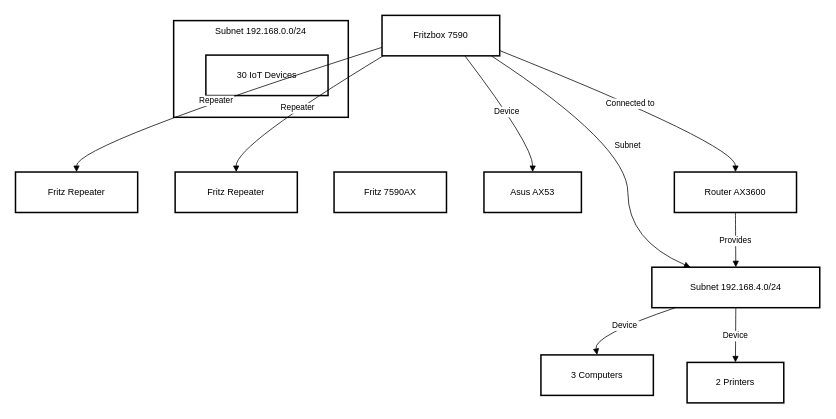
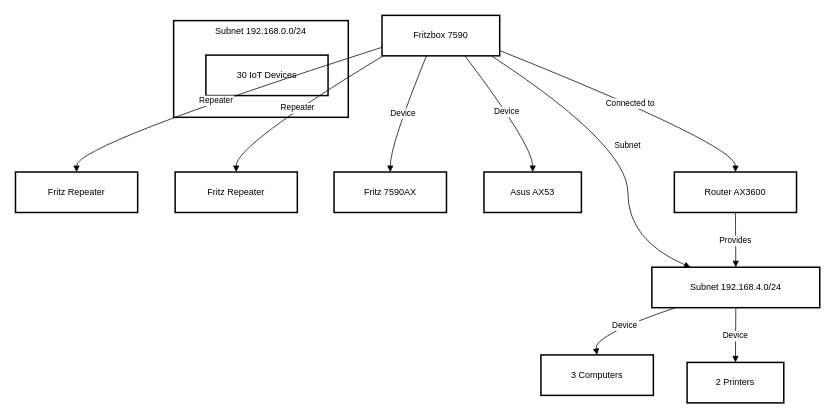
edge "Fritzbox 7590" -> "Fritz 7590AX": added, label "Device"
